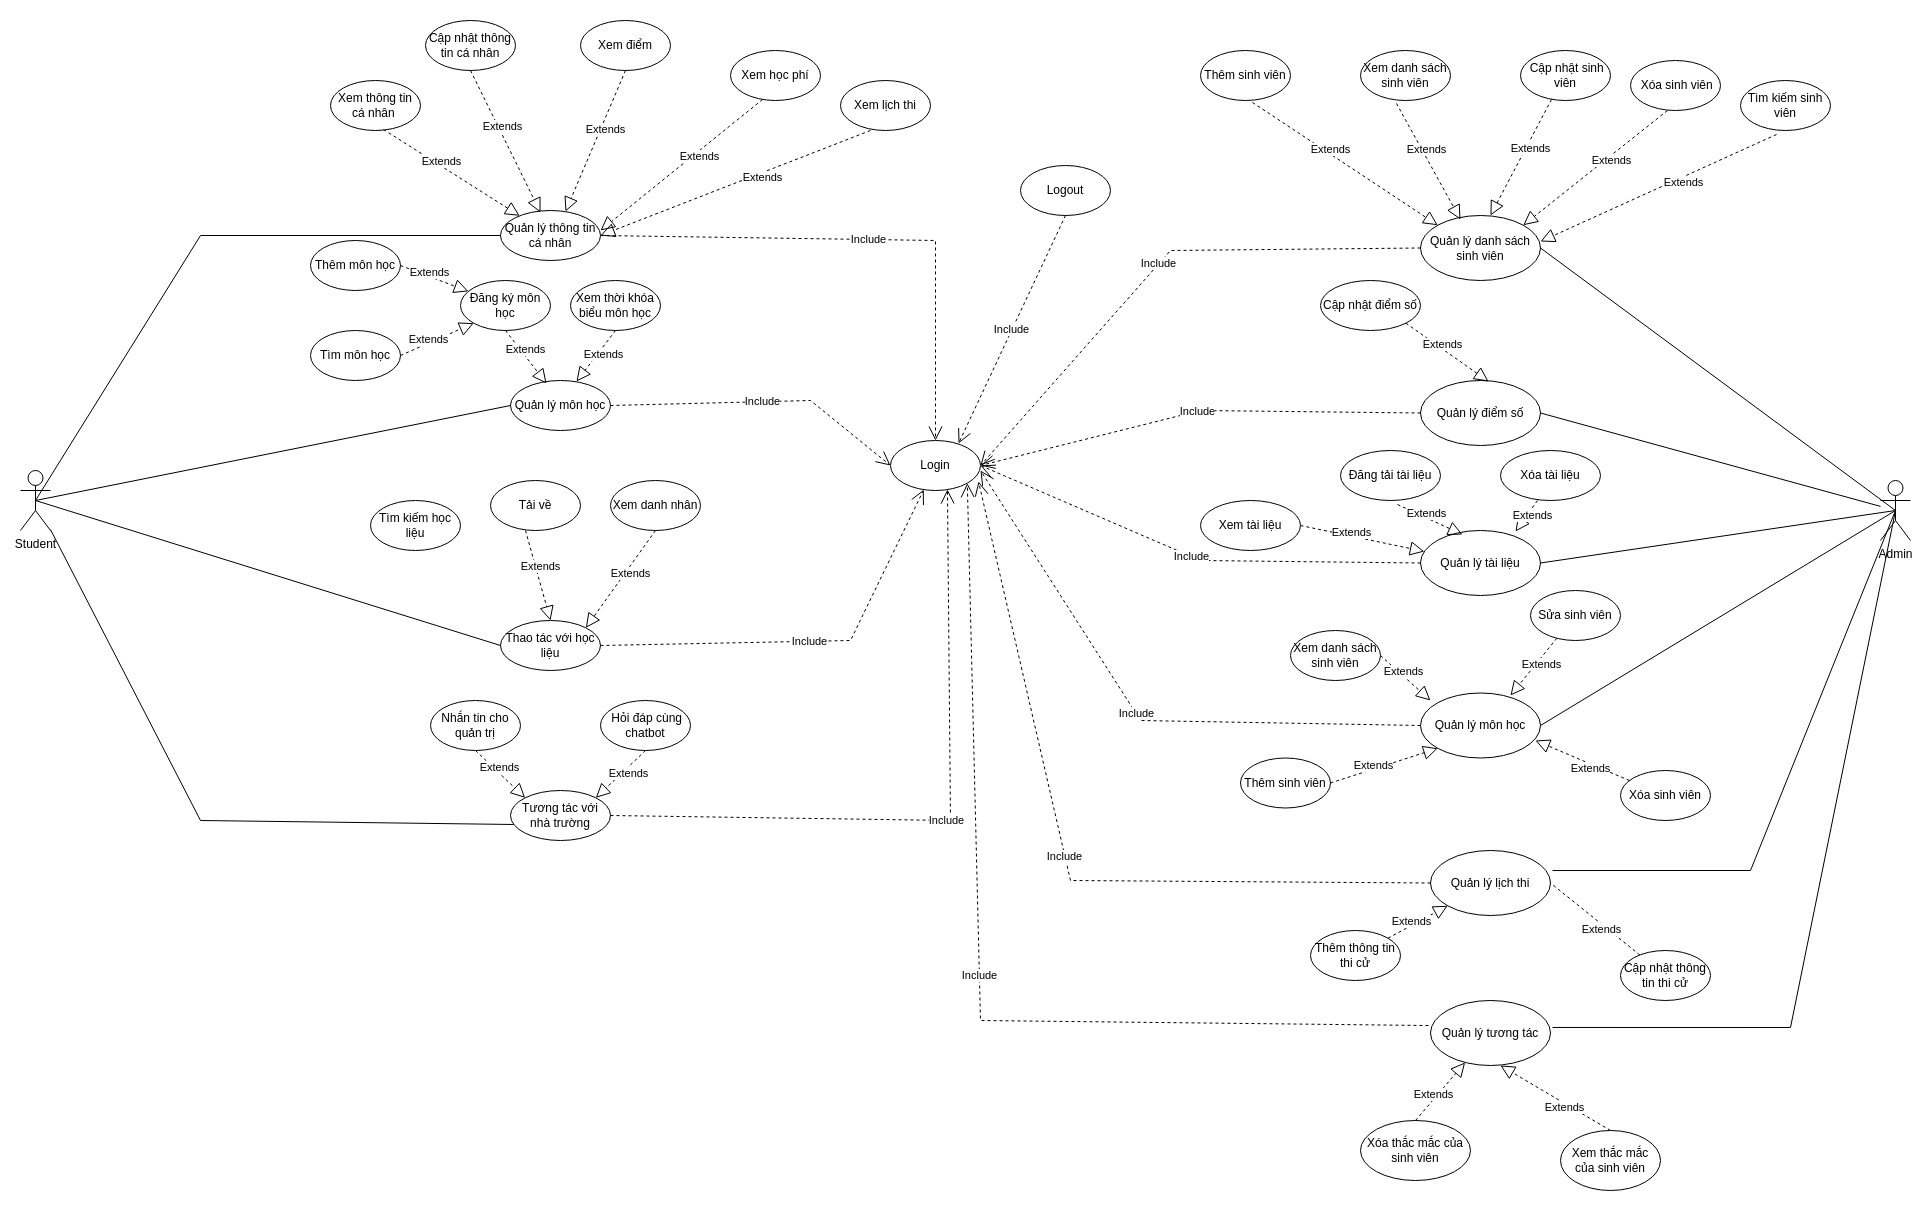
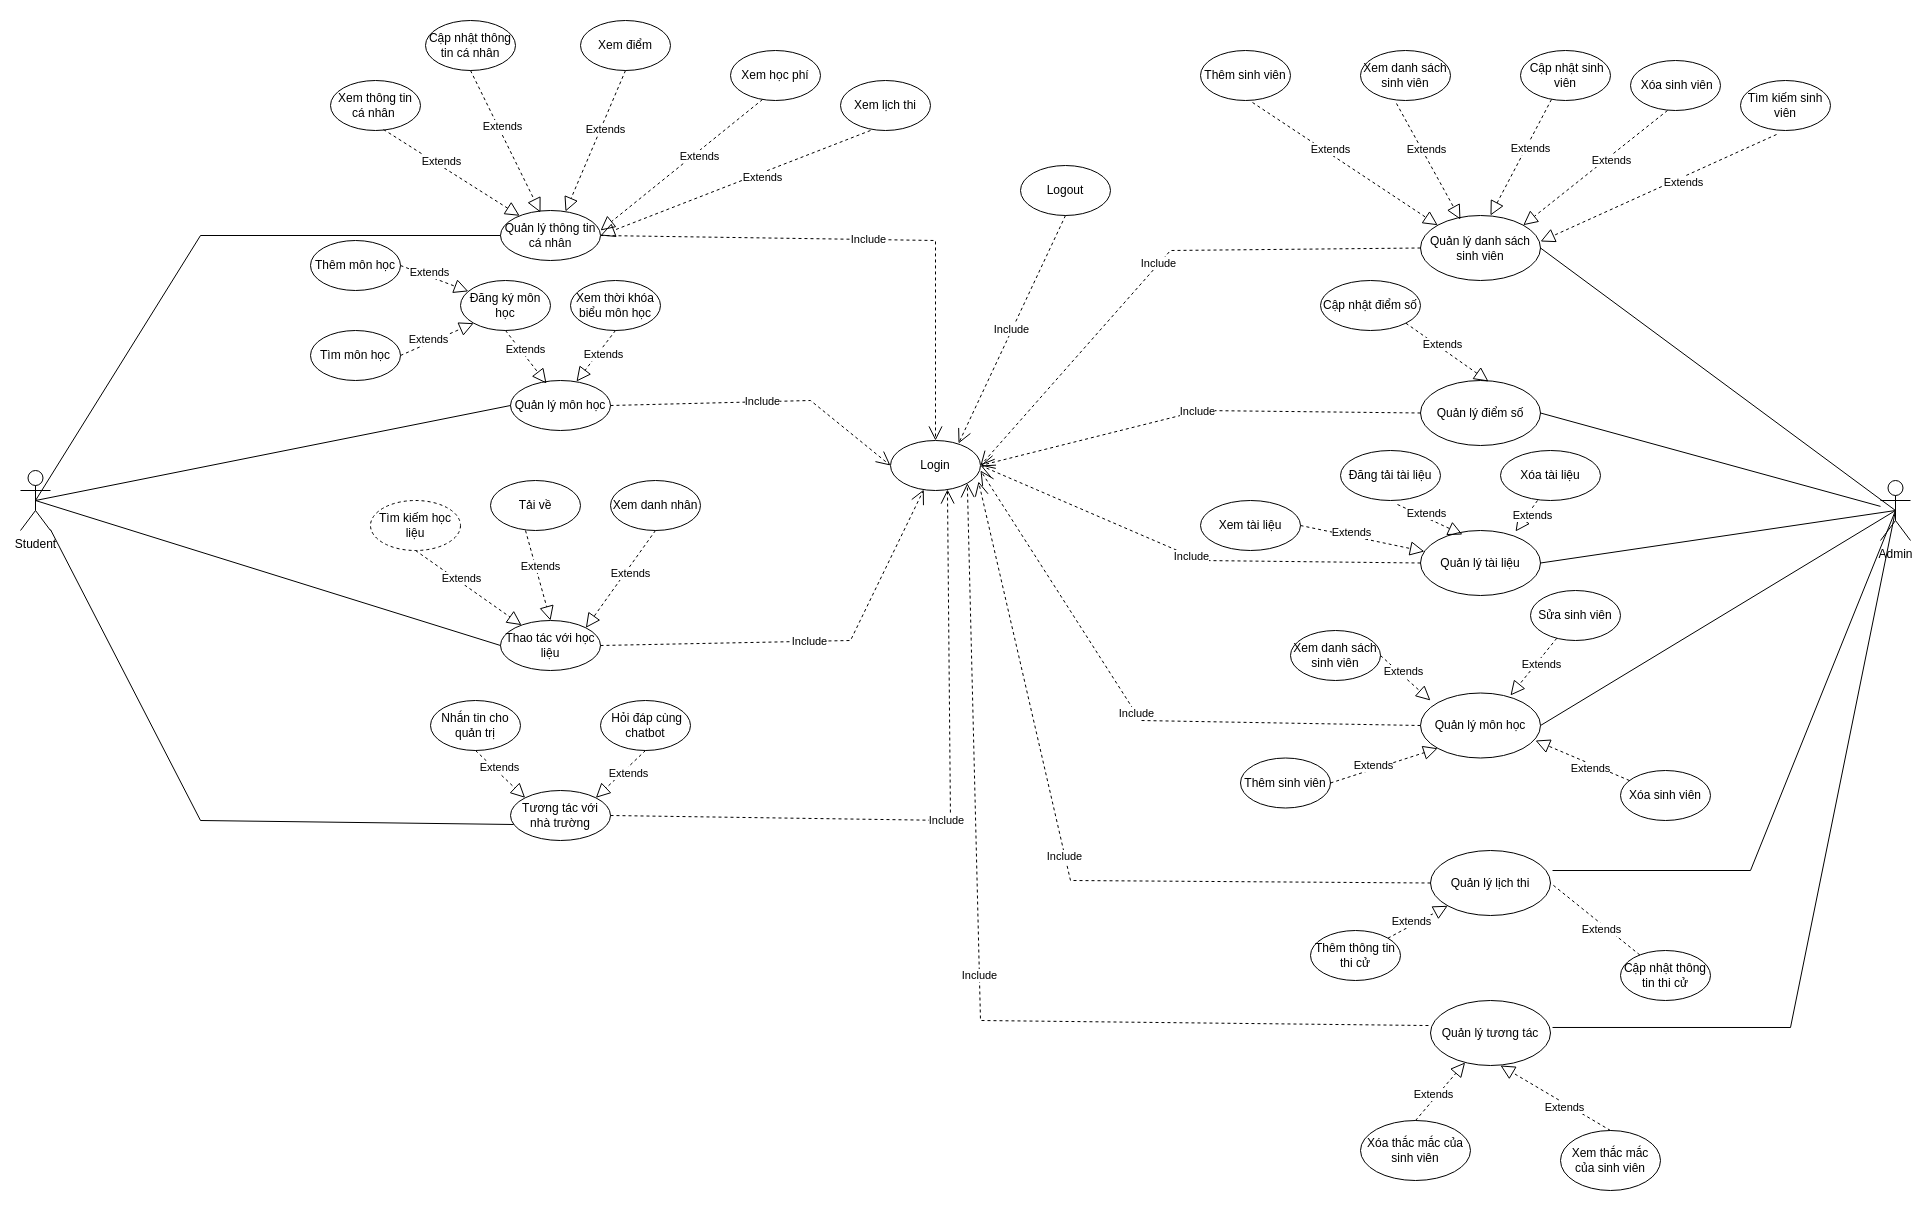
node "Tìm kiếm học liệu": style solid -> dashed
edge "Tìm kiếm học liệu" -> "Thao tác với học liệu": added, label "Extends"
